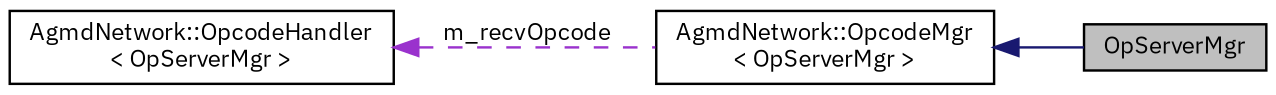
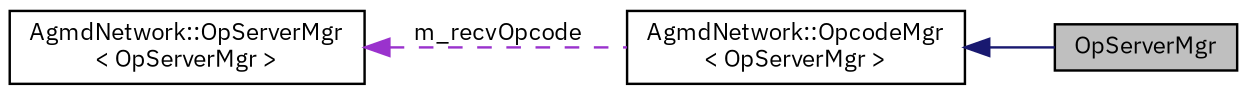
node "AgmdNetwork::OpcodeHandler < OpServerMgr >": label "AgmdNetwork::OpcodeHandler < OpServerMgr >" -> "AgmdNetwork::OpServerMgr < OpServerMgr >"
